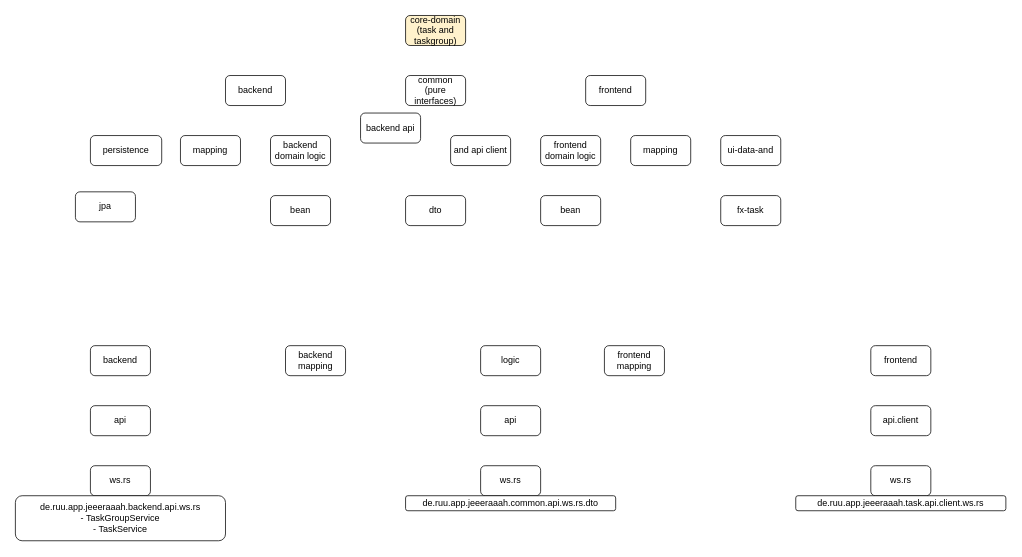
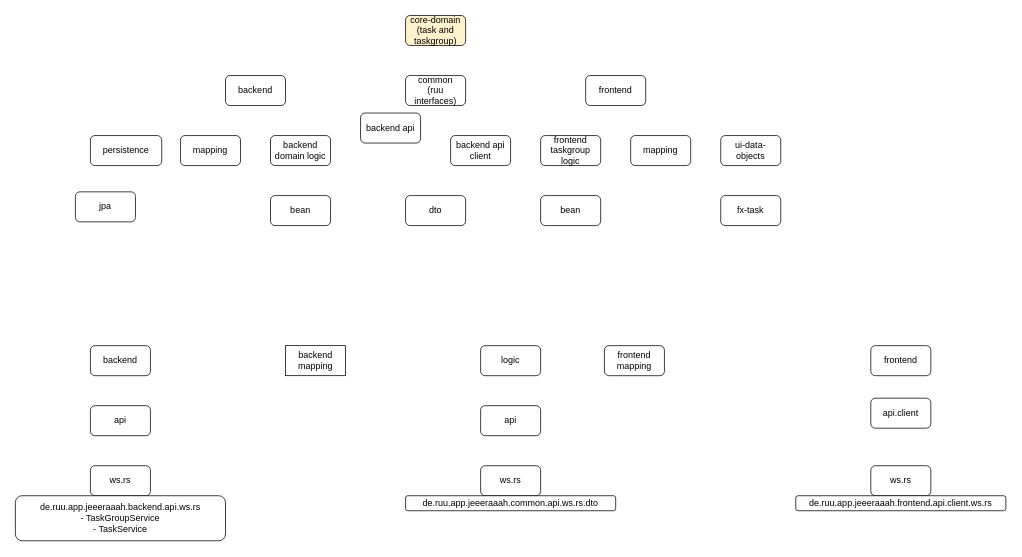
node "common (pure interfaces)": label "common (pure interfaces)" -> "common (ruu interfaces)"
node "and api client": label "and api client" -> "backend api client"
node "frontend domain logic": label "frontend domain logic" -> "frontend taskgroup logic"
node "ui-data-and": label "ui-data-and" -> "ui-data-objects"
node "backend mapping": shape rounded rectangle -> rectangle
node "api.client": moved (900, 420) -> (900, 413)
node "de.ruu.app.jeeeraaah.task.api.client.ws.rs": label "de.ruu.app.jeeeraaah.task.api.client.ws.rs" -> "de.ruu.app.jeeeraaah.frontend.api.client.ws.rs"
